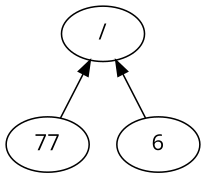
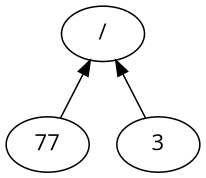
node "6": label "6" -> "3"
